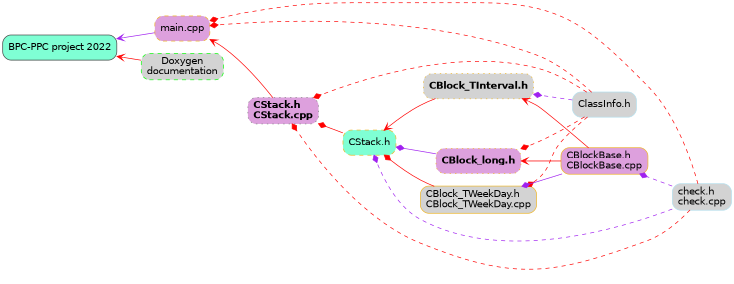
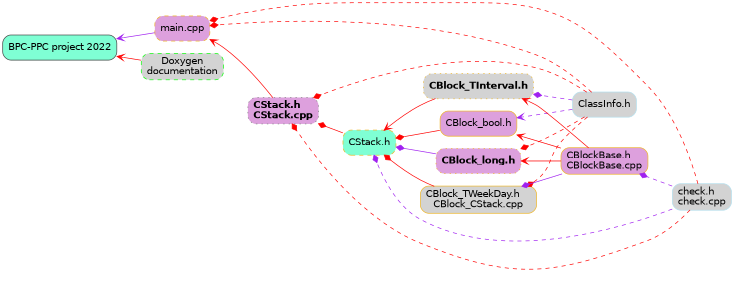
node "CBlock_bool.h": added
node "CBlock_TWeekDay.h CBlock_TWeekDay.cpp": label "CBlock_TWeekDay.h CBlock_TWeekDay.cpp" -> "CBlock_TWeekDay.h CBlock_CStack.cpp"
